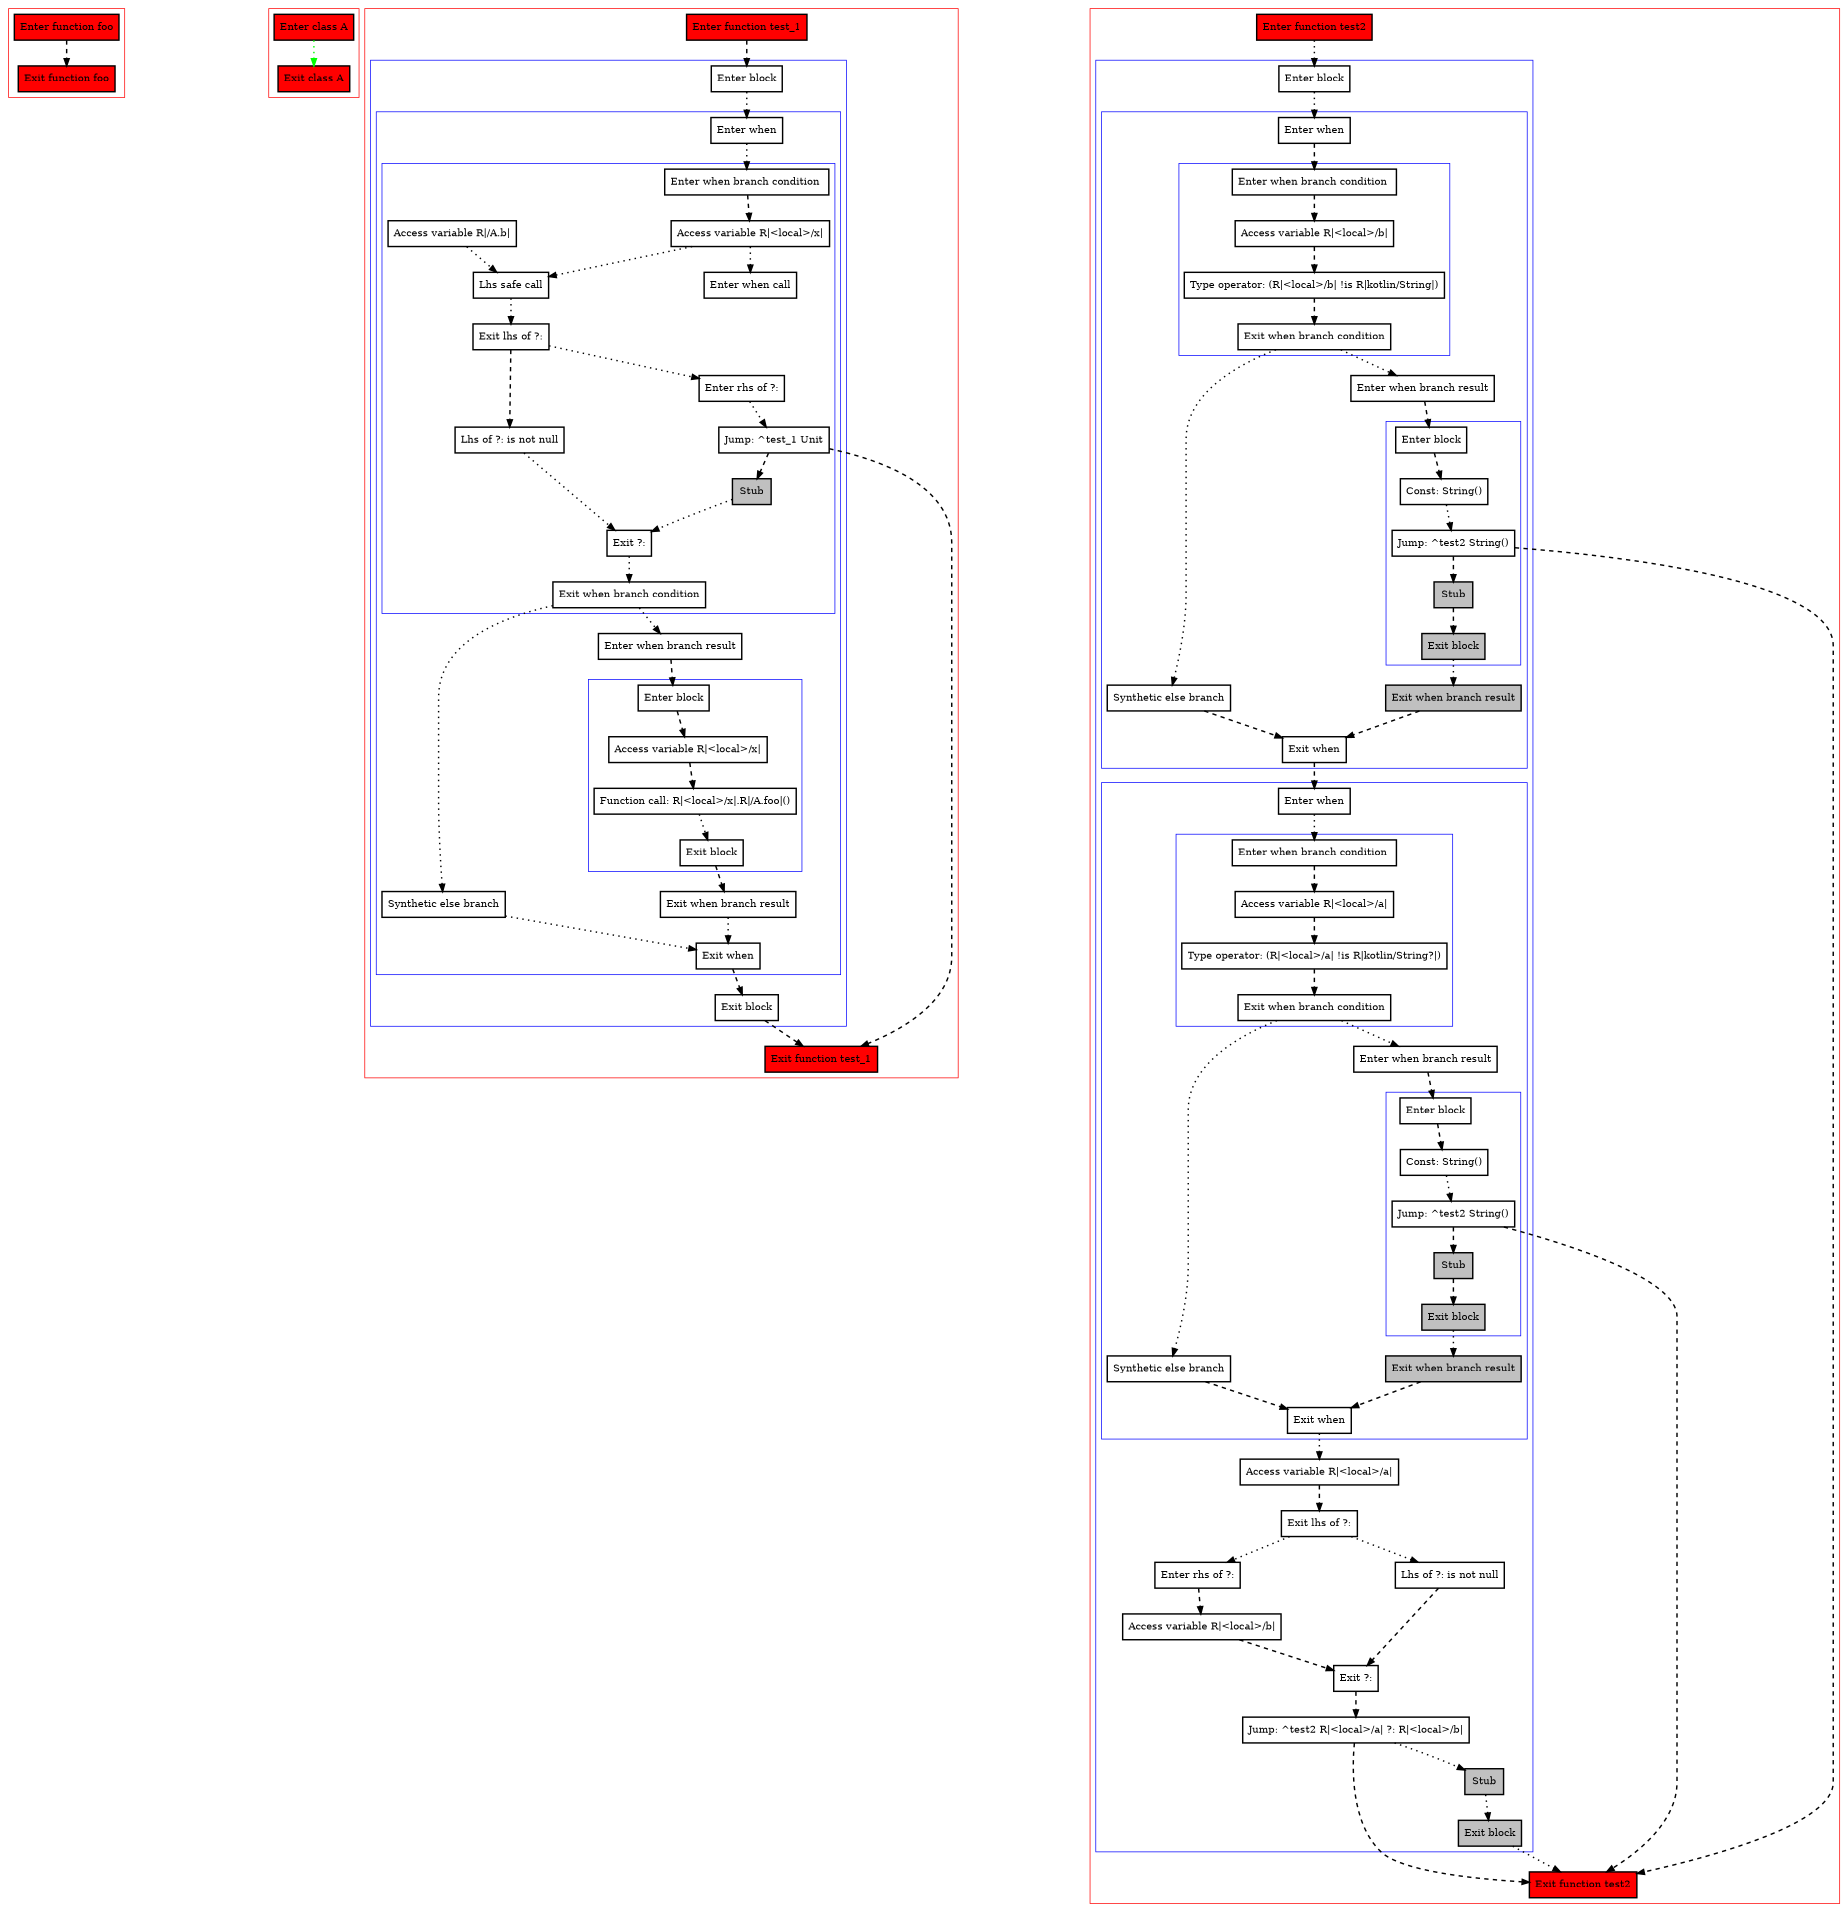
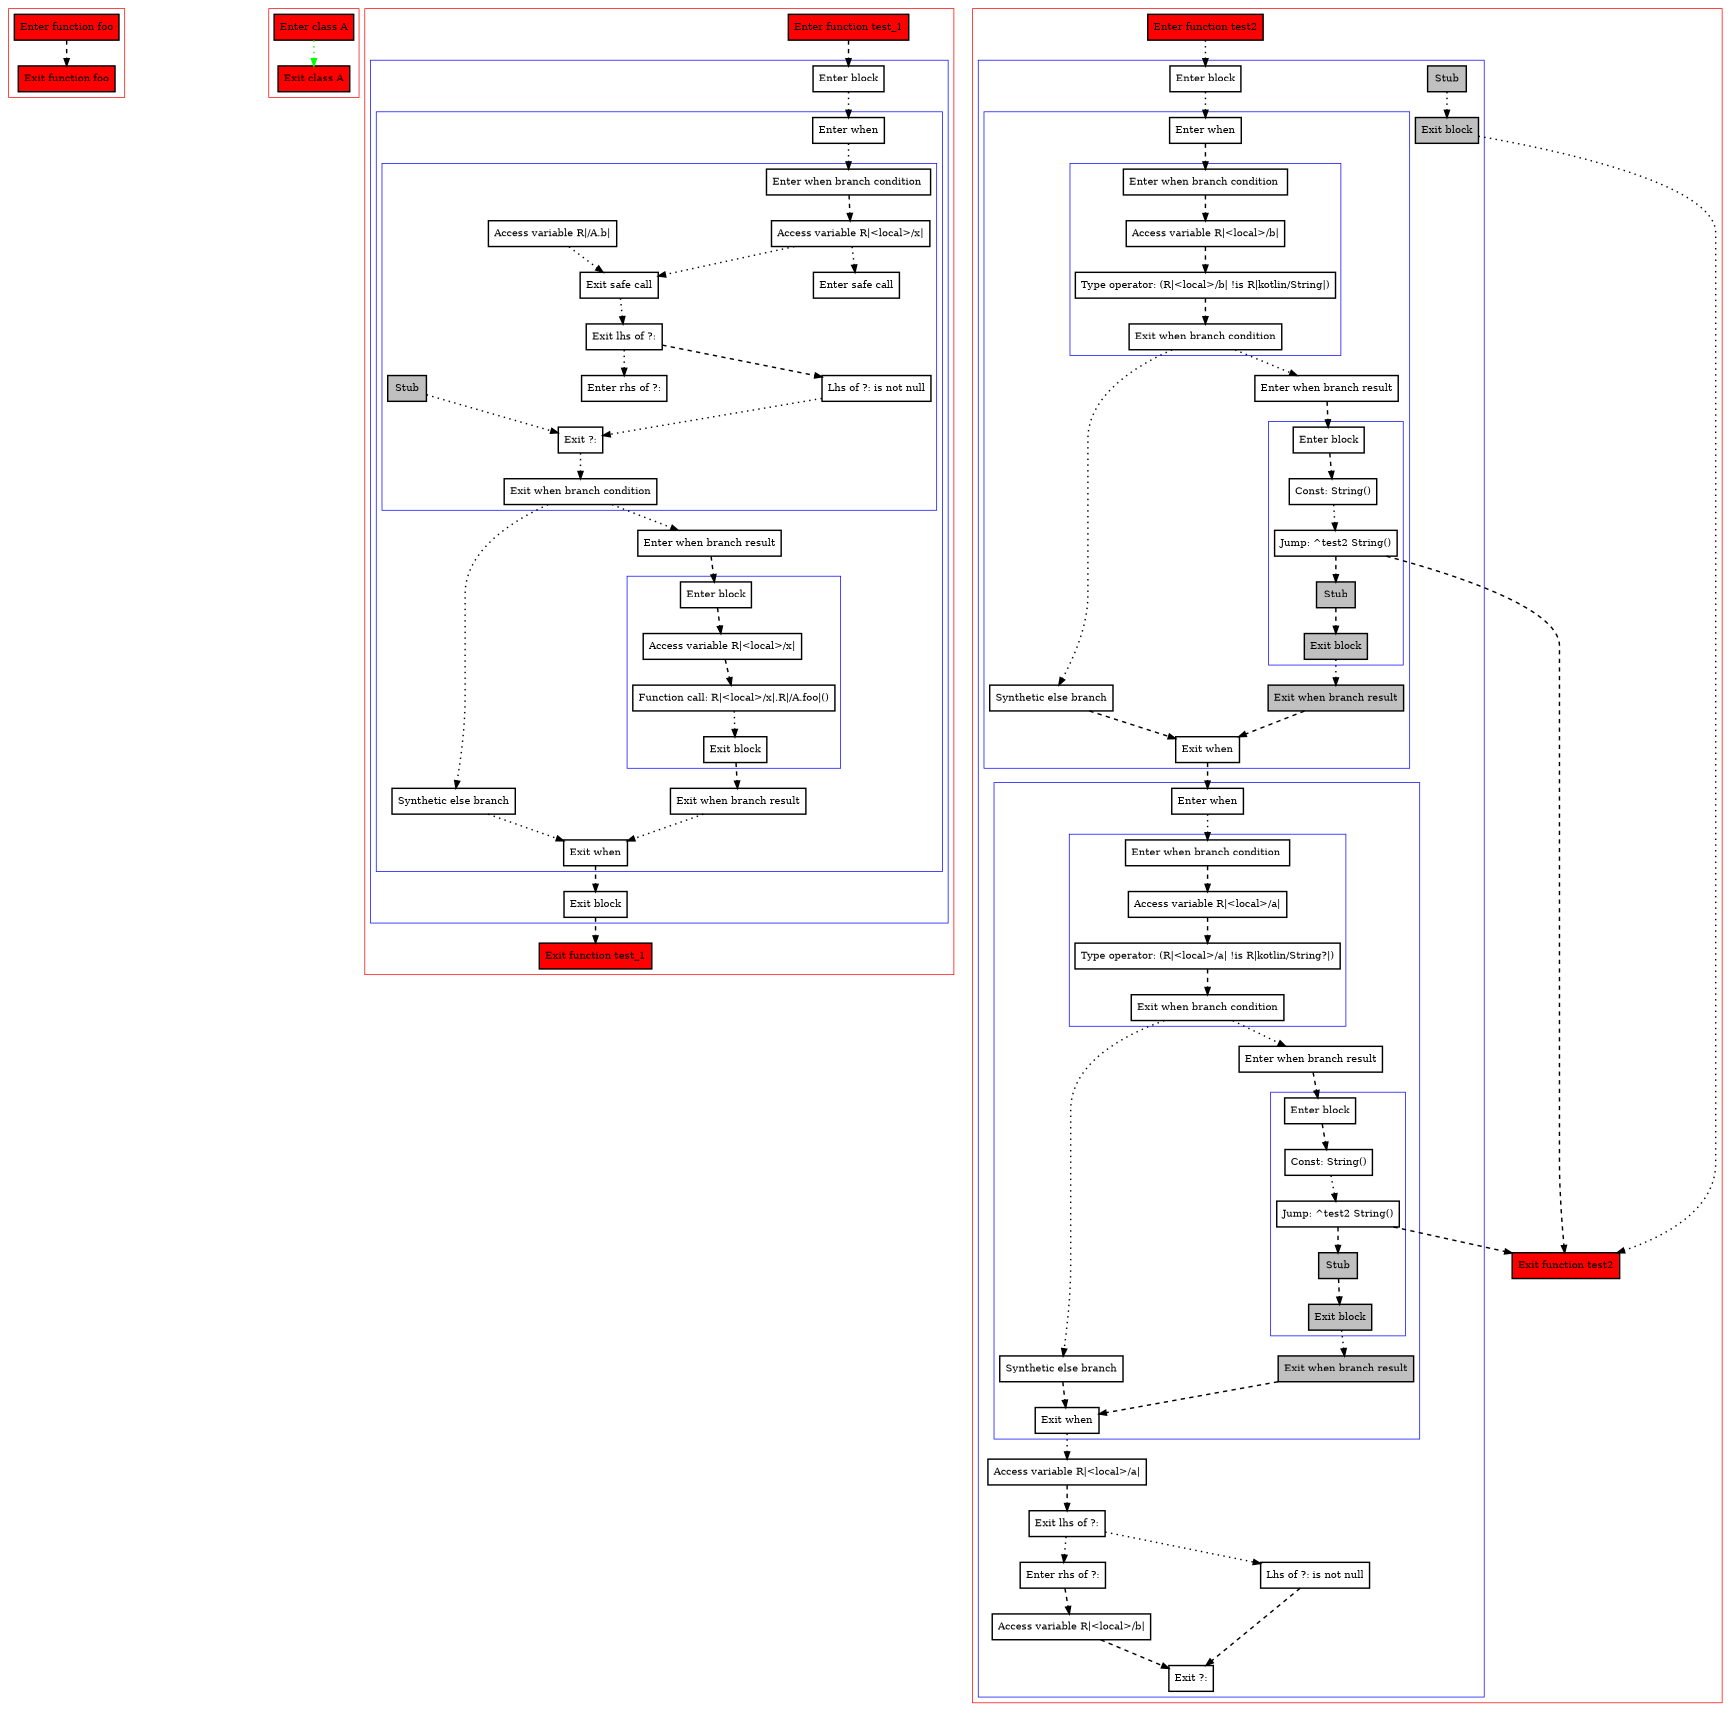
node "Lhs safe call": label "Lhs safe call" -> "Exit safe call"
node "Enter when call": label "Enter when call" -> "Enter safe call"
node "Jump: ^test_1 Unit": removed
node "Jump: ^test2 R|<local>/a| ?: R|<local>/b|": removed
